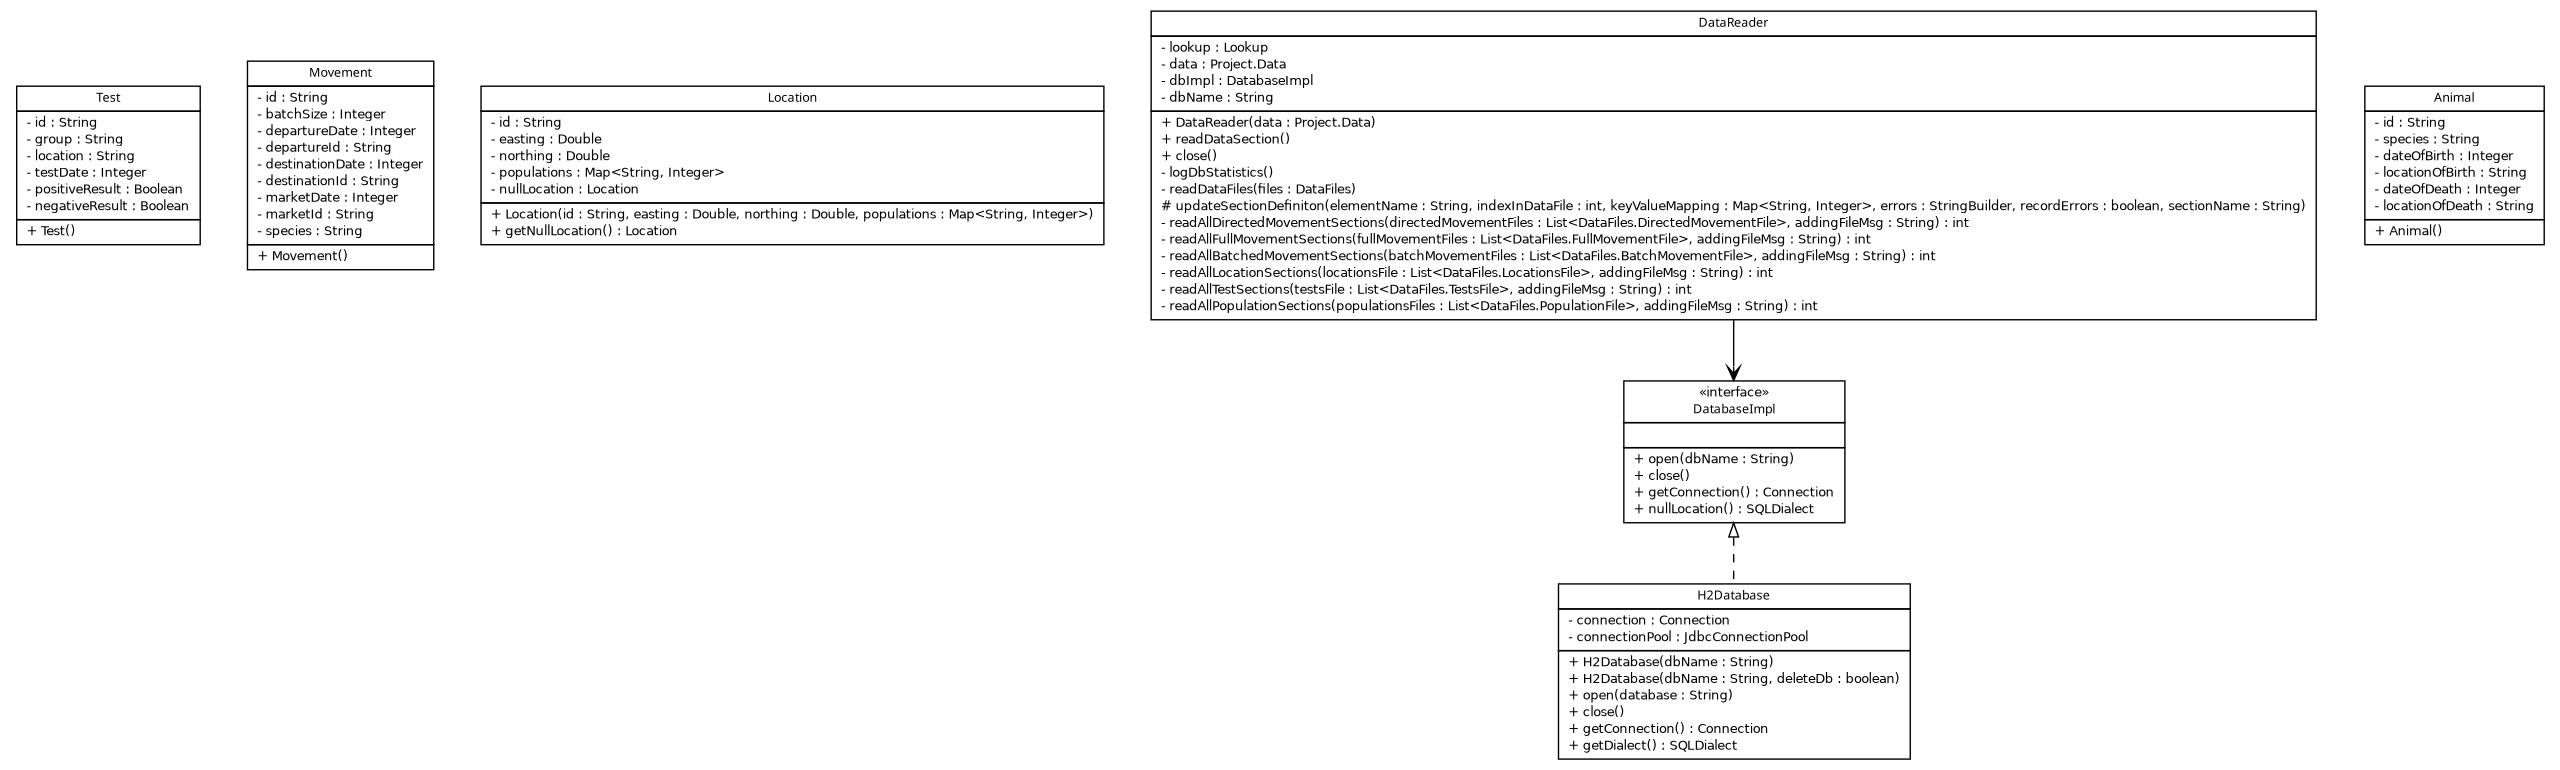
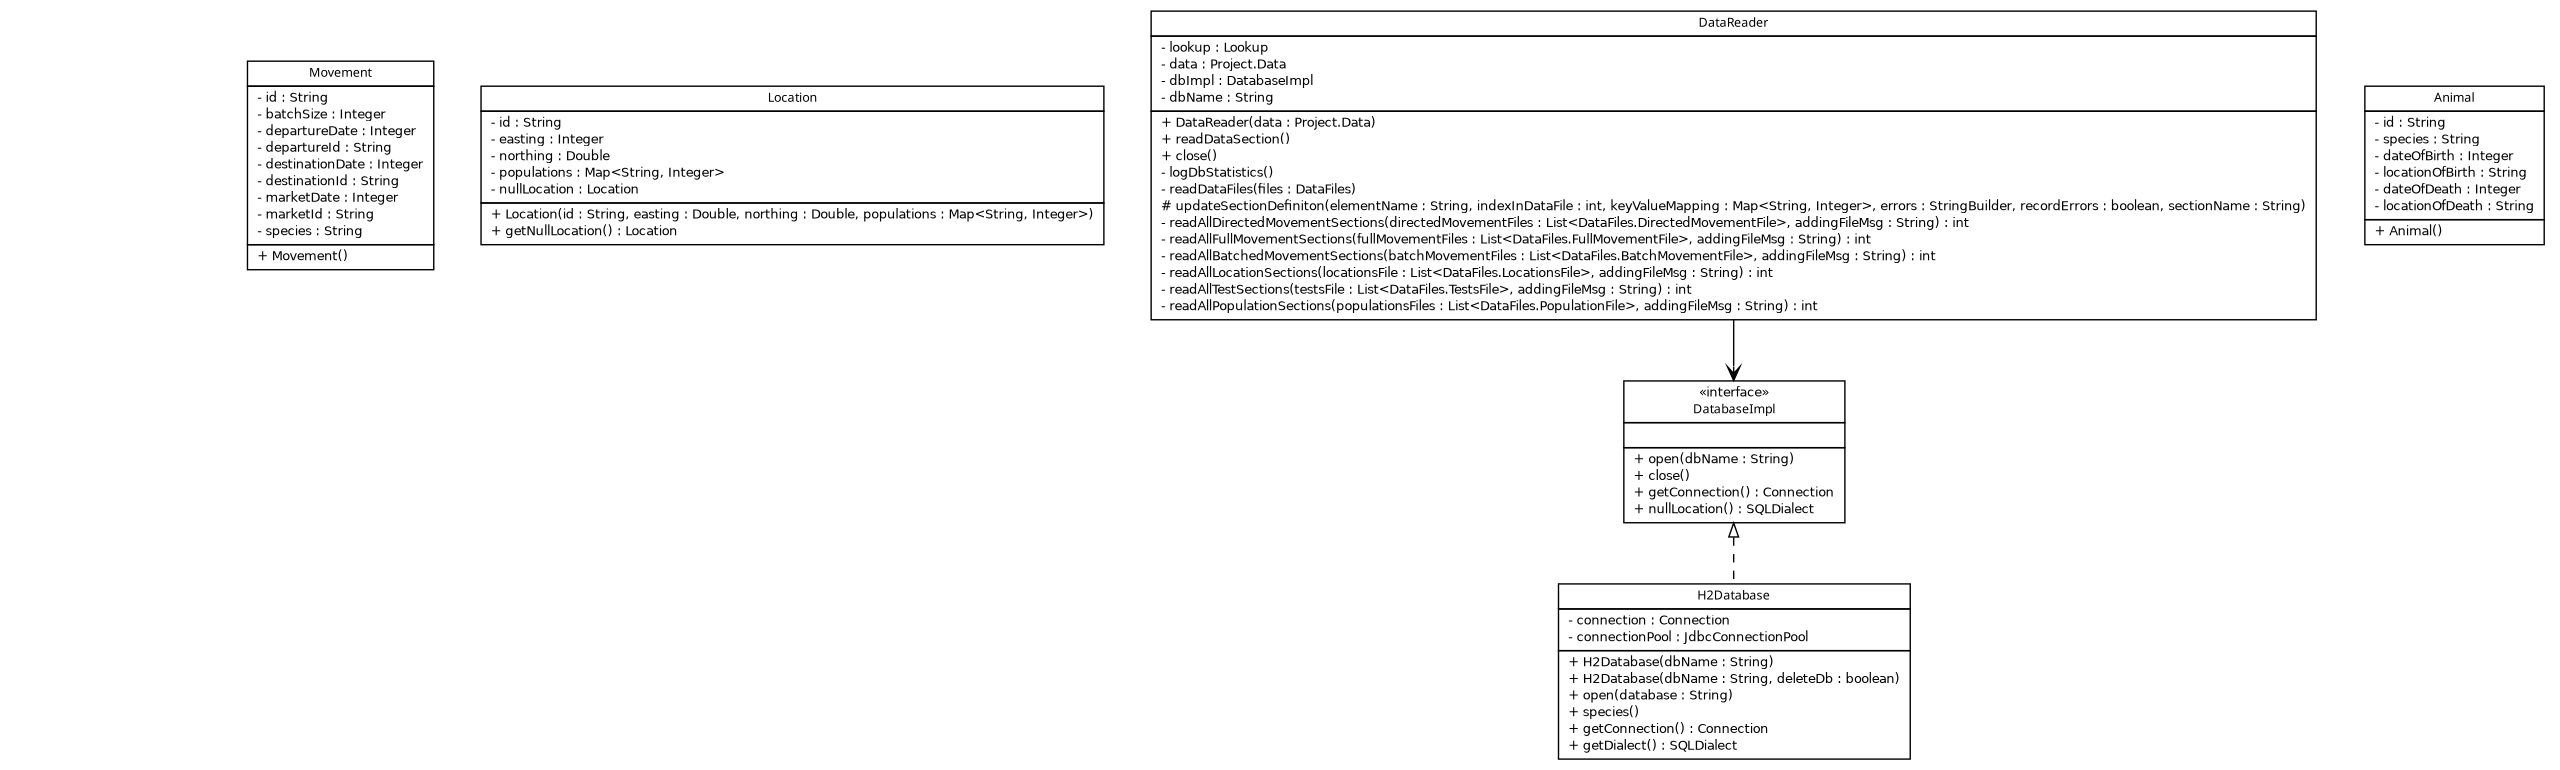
node "Location": text "- easting : Double" -> "- easting : Integer"
node "Test": removed
node "H2Database": text "+ close()" -> "+ species()"
